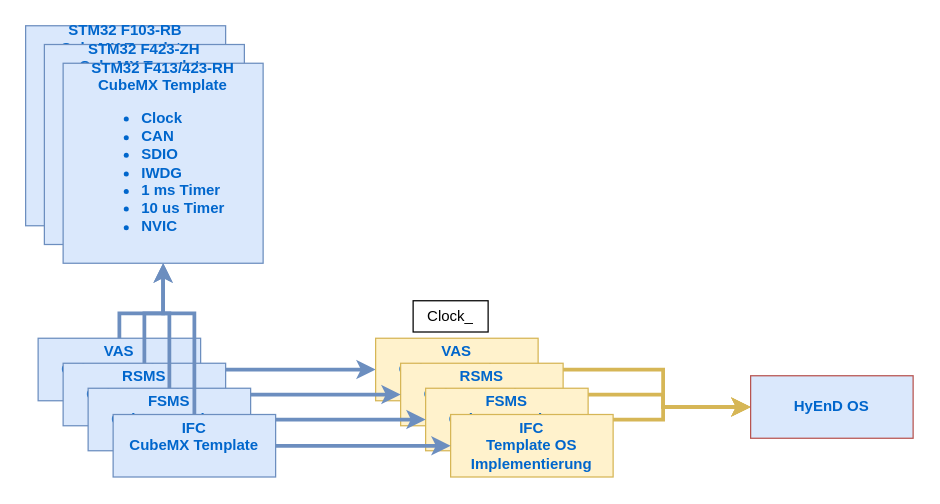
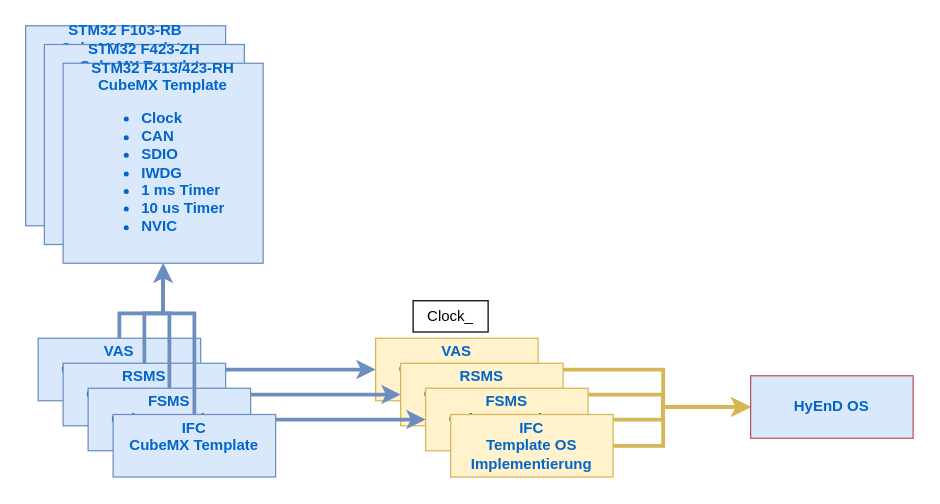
edge "IFC CubeMX Template" -> "IFC Template OS Implementierung": removed
edge "IFC Template OS Implementierung" -> "HyEnD OS": added
